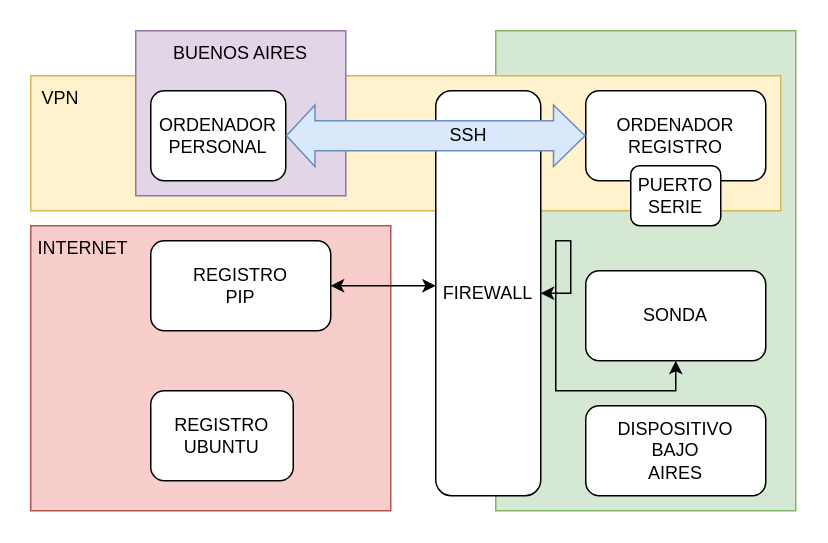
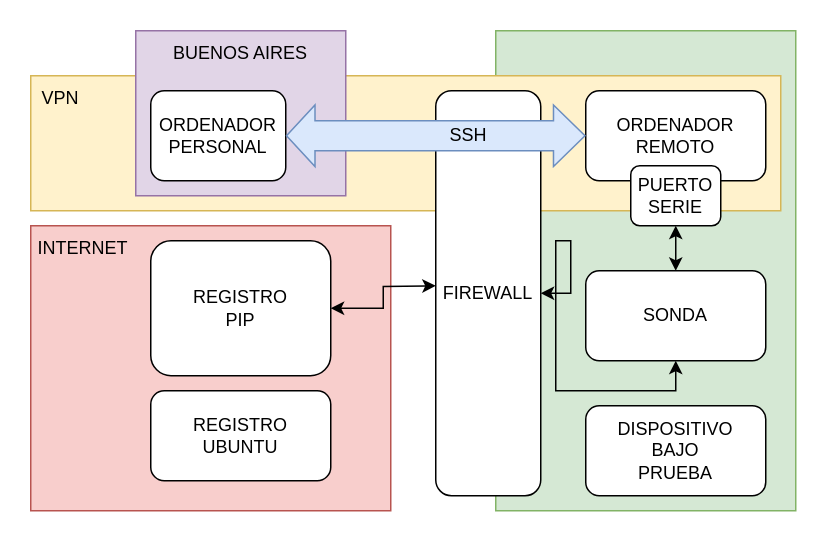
node "ORDENADOR REGISTRO": label "ORDENADOR REGISTRO" -> "ORDENADOR REMOTO"
edge "PUERTO SERIE" -- "SONDA": added
node "REGISTRO PIP": size 180x90 -> 180x135
node "REGISTRO UBUNTU": size 143x90 -> 180x90
node "DISPOSITIVO BAJO AIRES": label "DISPOSITIVO BAJO AIRES" -> "DISPOSITIVO BAJO PRUEBA"
